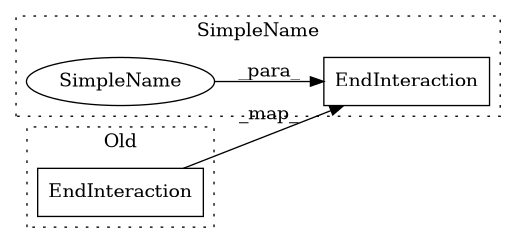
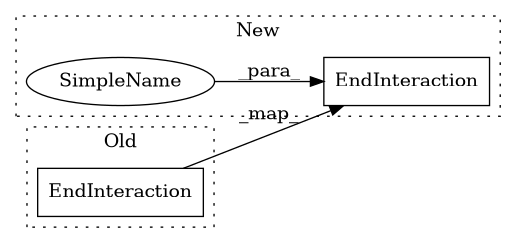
cluster "SimpleName": label "SimpleName" -> "New"
